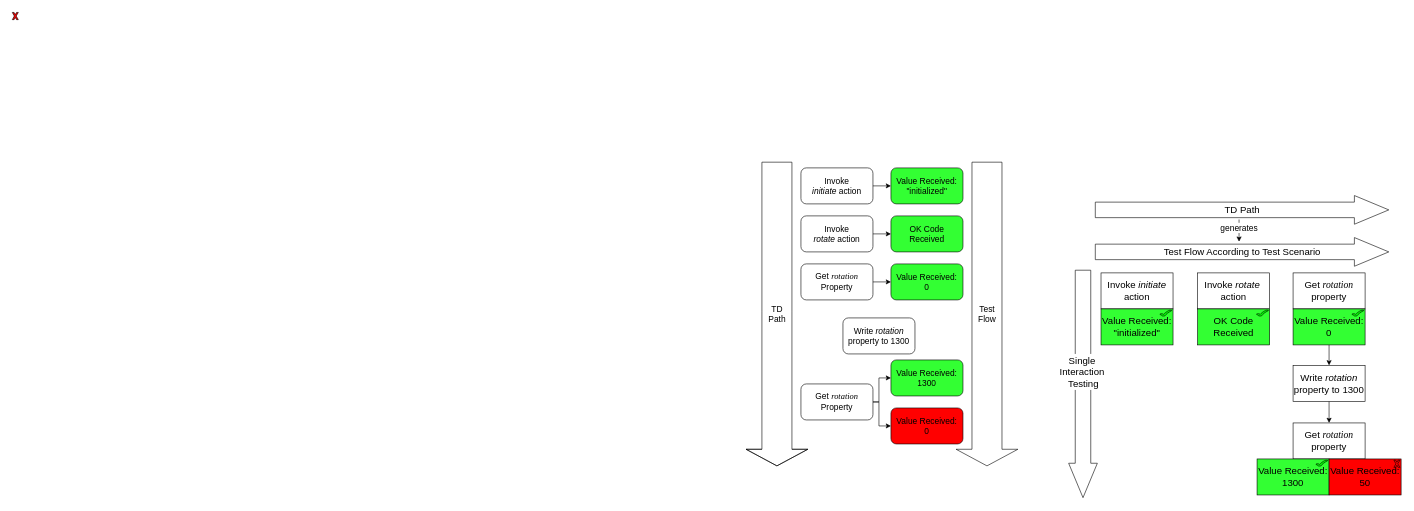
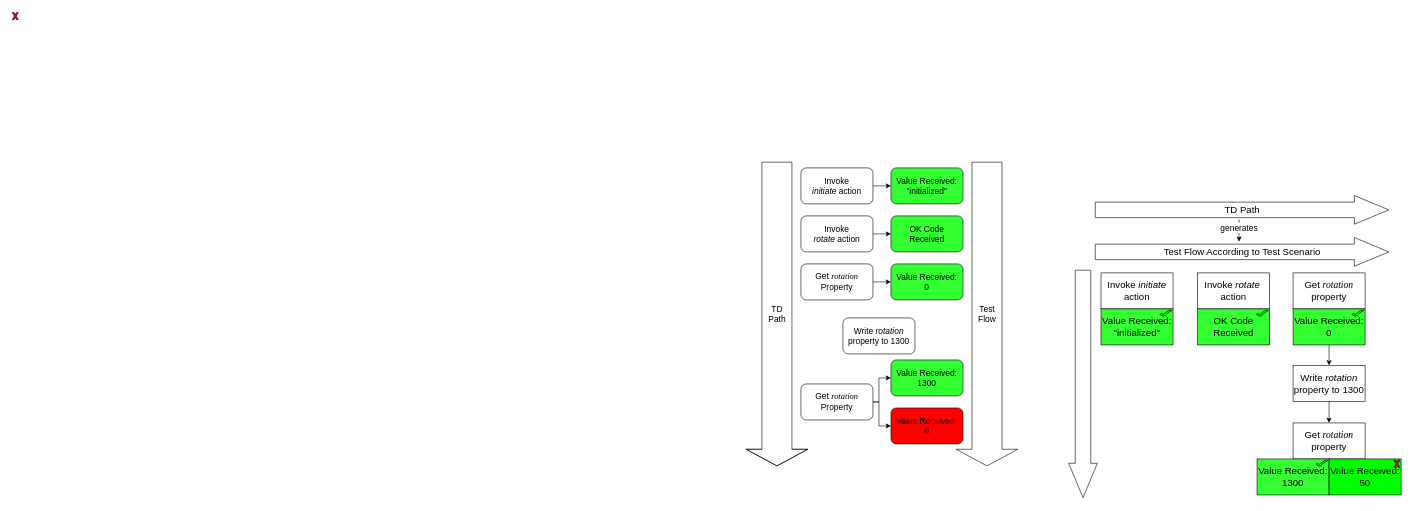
node "Single Interaction Testing": removed
node "Value Received: 50": fillcolor #ff0000 -> #00ff00
